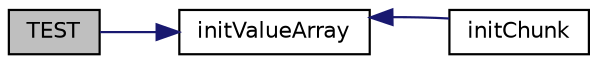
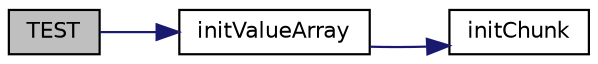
edge "initChunk" -> "initValueArray": reversed
